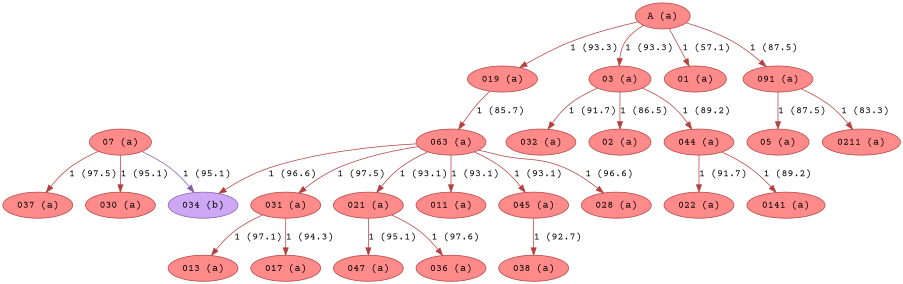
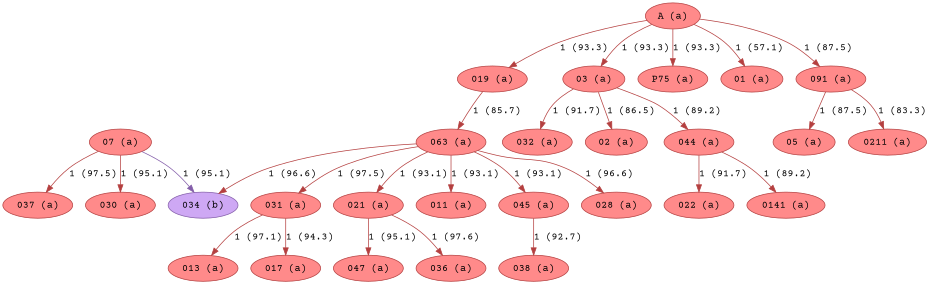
node "P75 (a)": added
